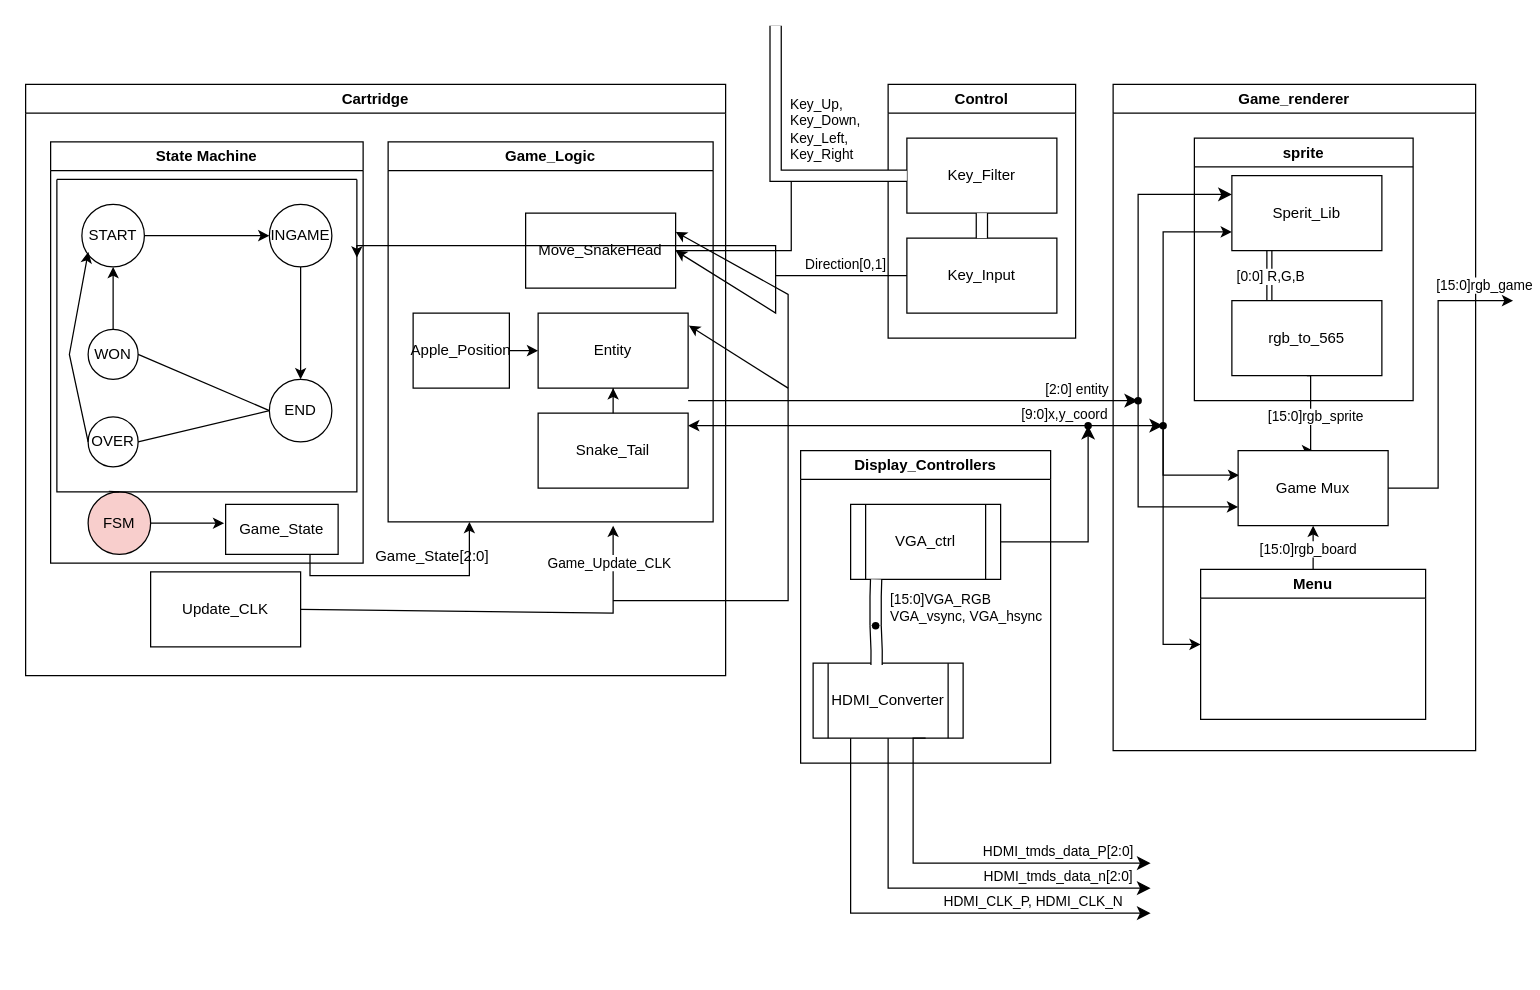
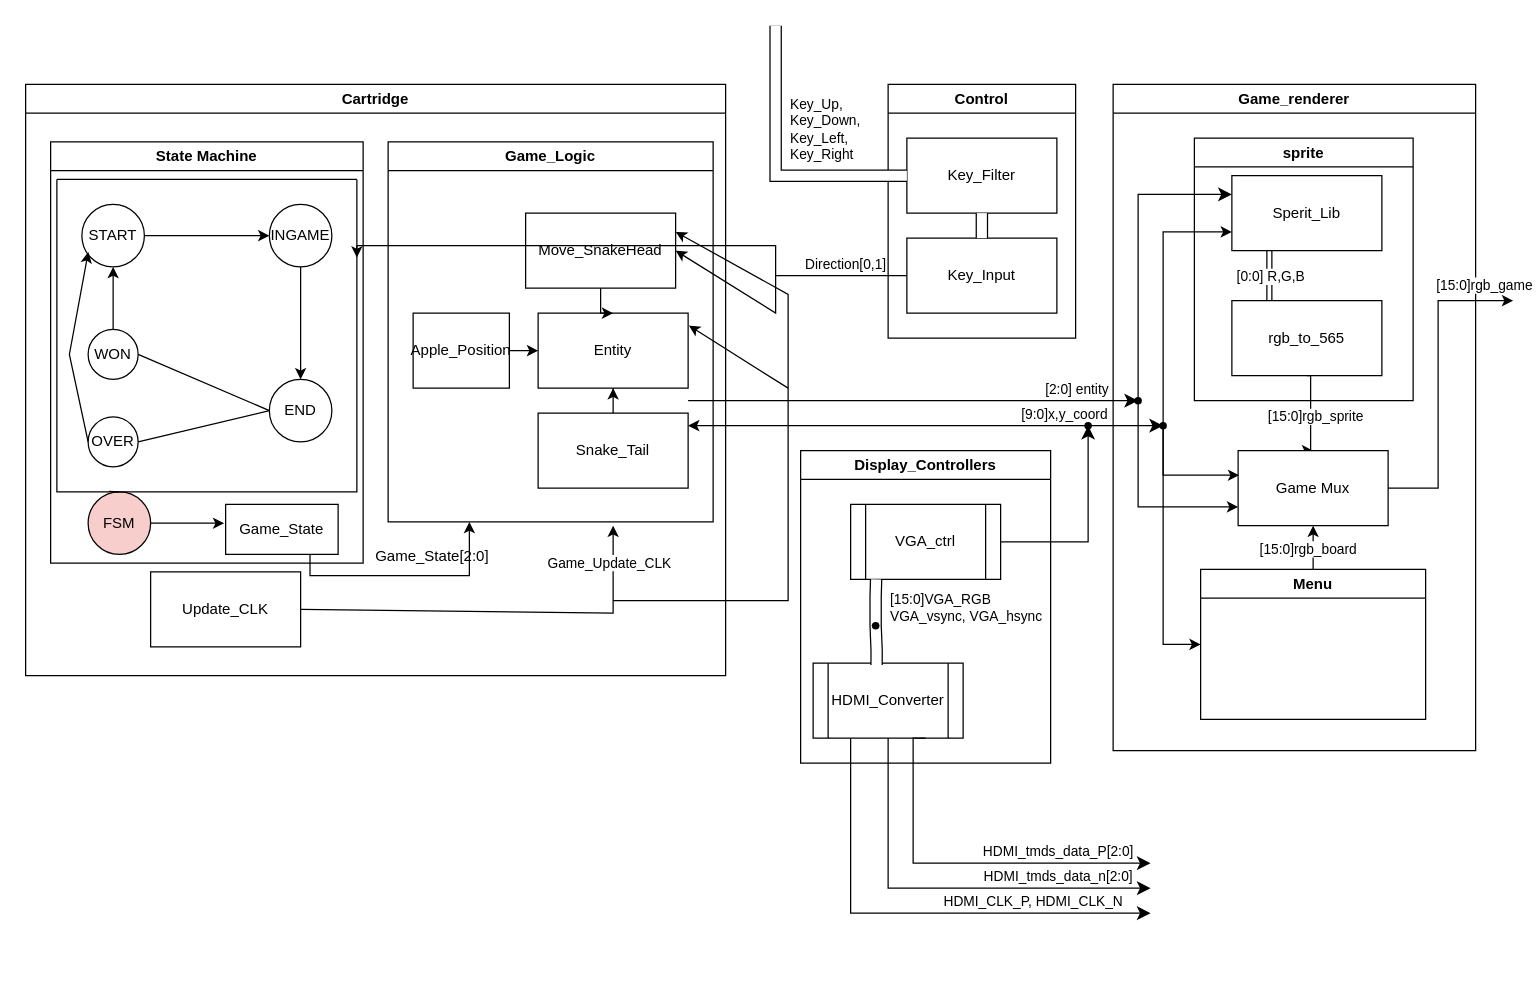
edge "Move_SnakeHead" -> "Key_Filter": now "Move_SnakeHead" -> "Entity"
